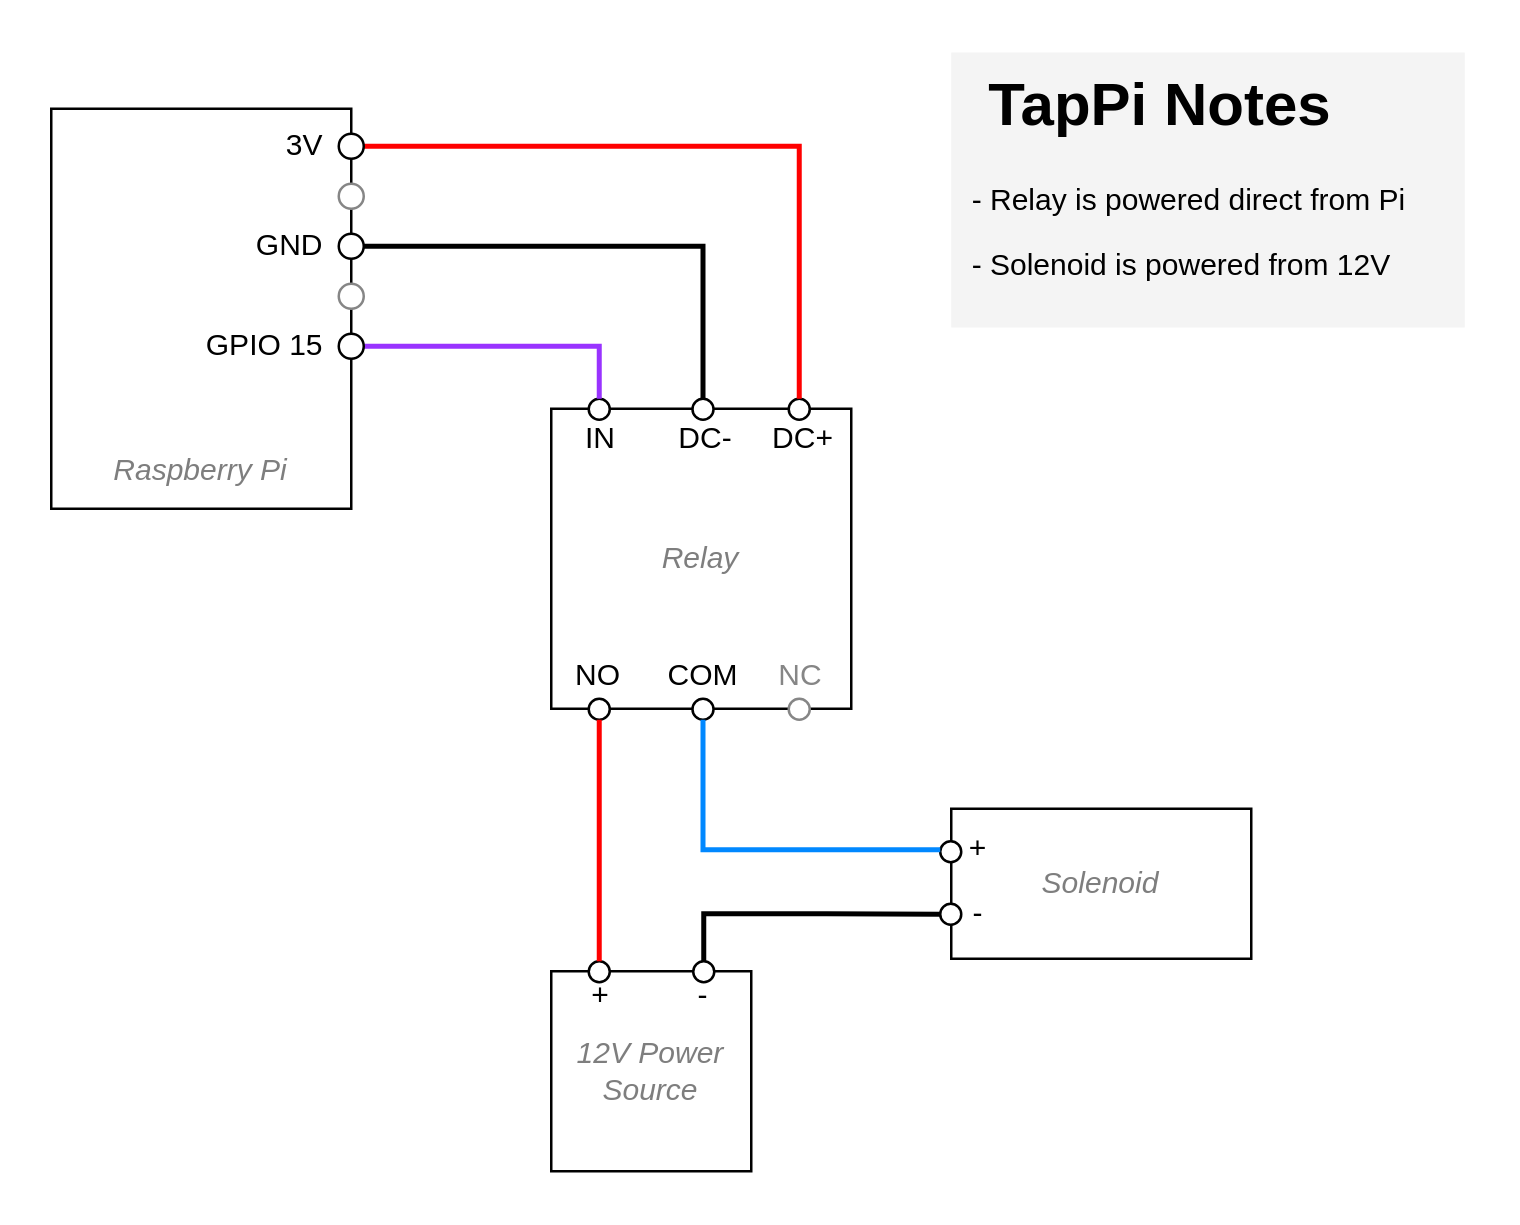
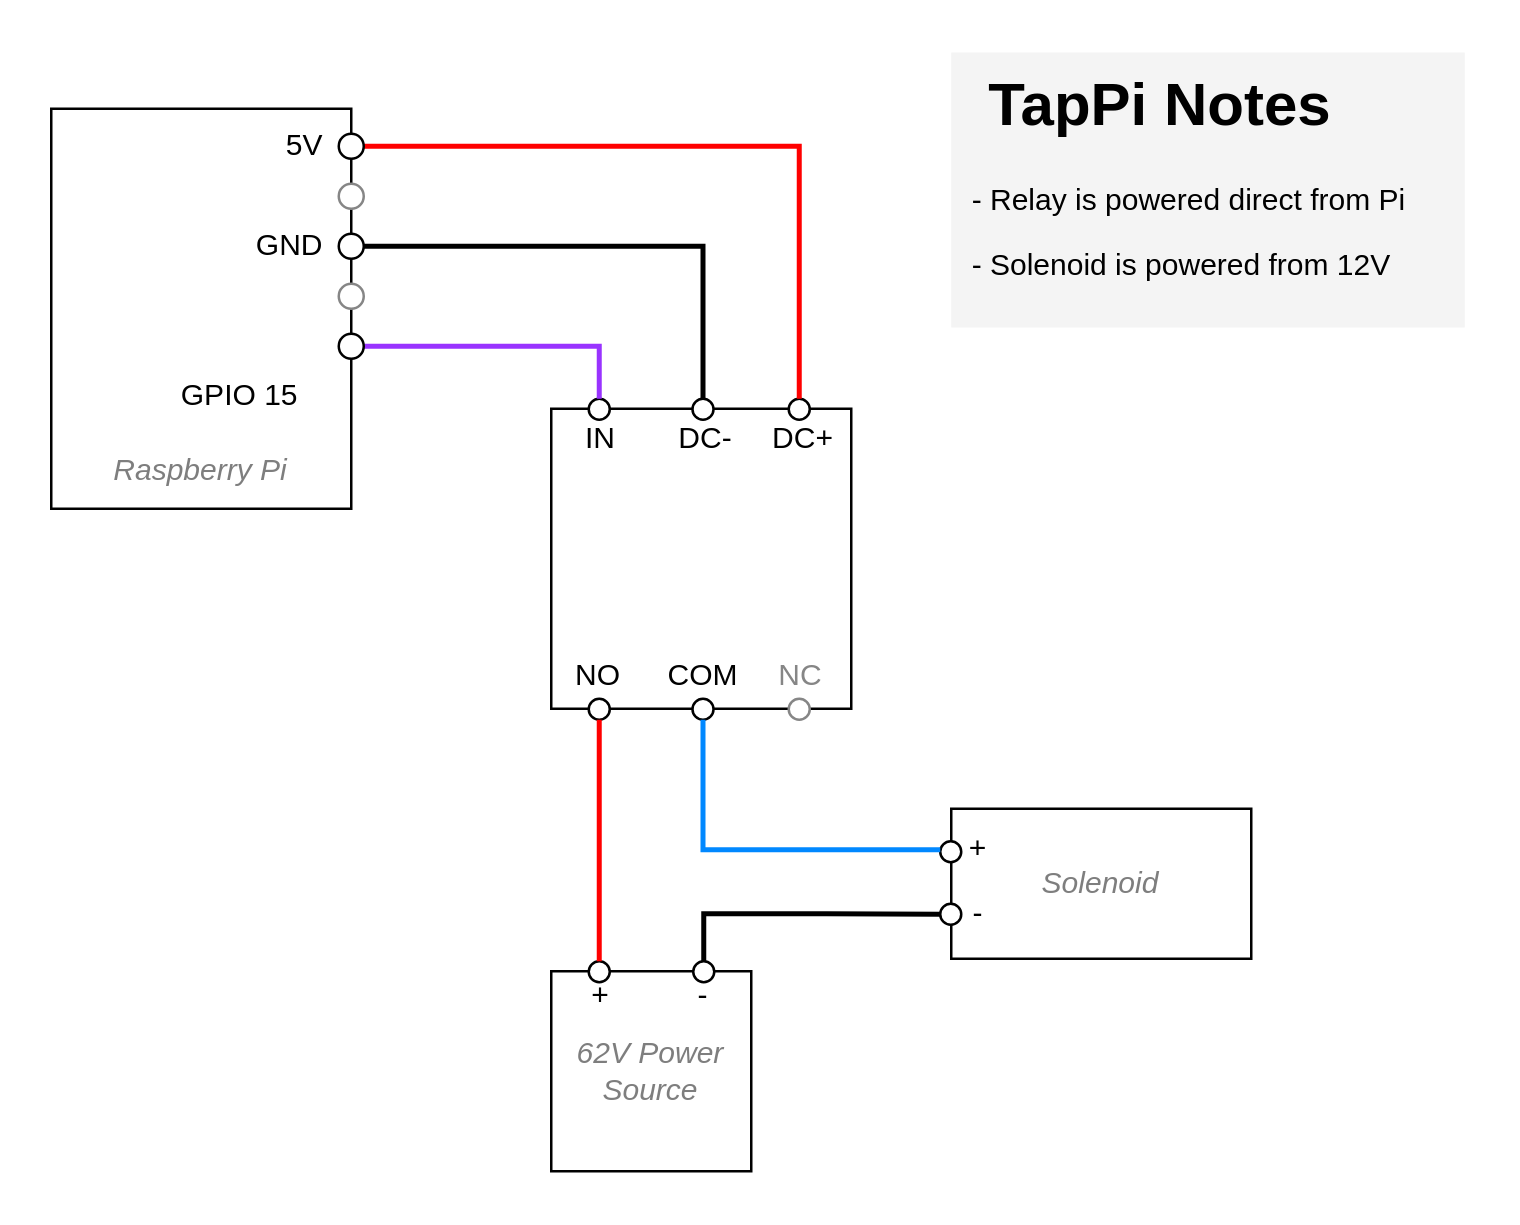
node "3V": label "3V" -> "5V"
node "GPIO 15": moved (268, 346) -> (243, 396)
node "Relay": removed
node "12V Power Source": label "12V Power Source" -> "62V Power Source"
